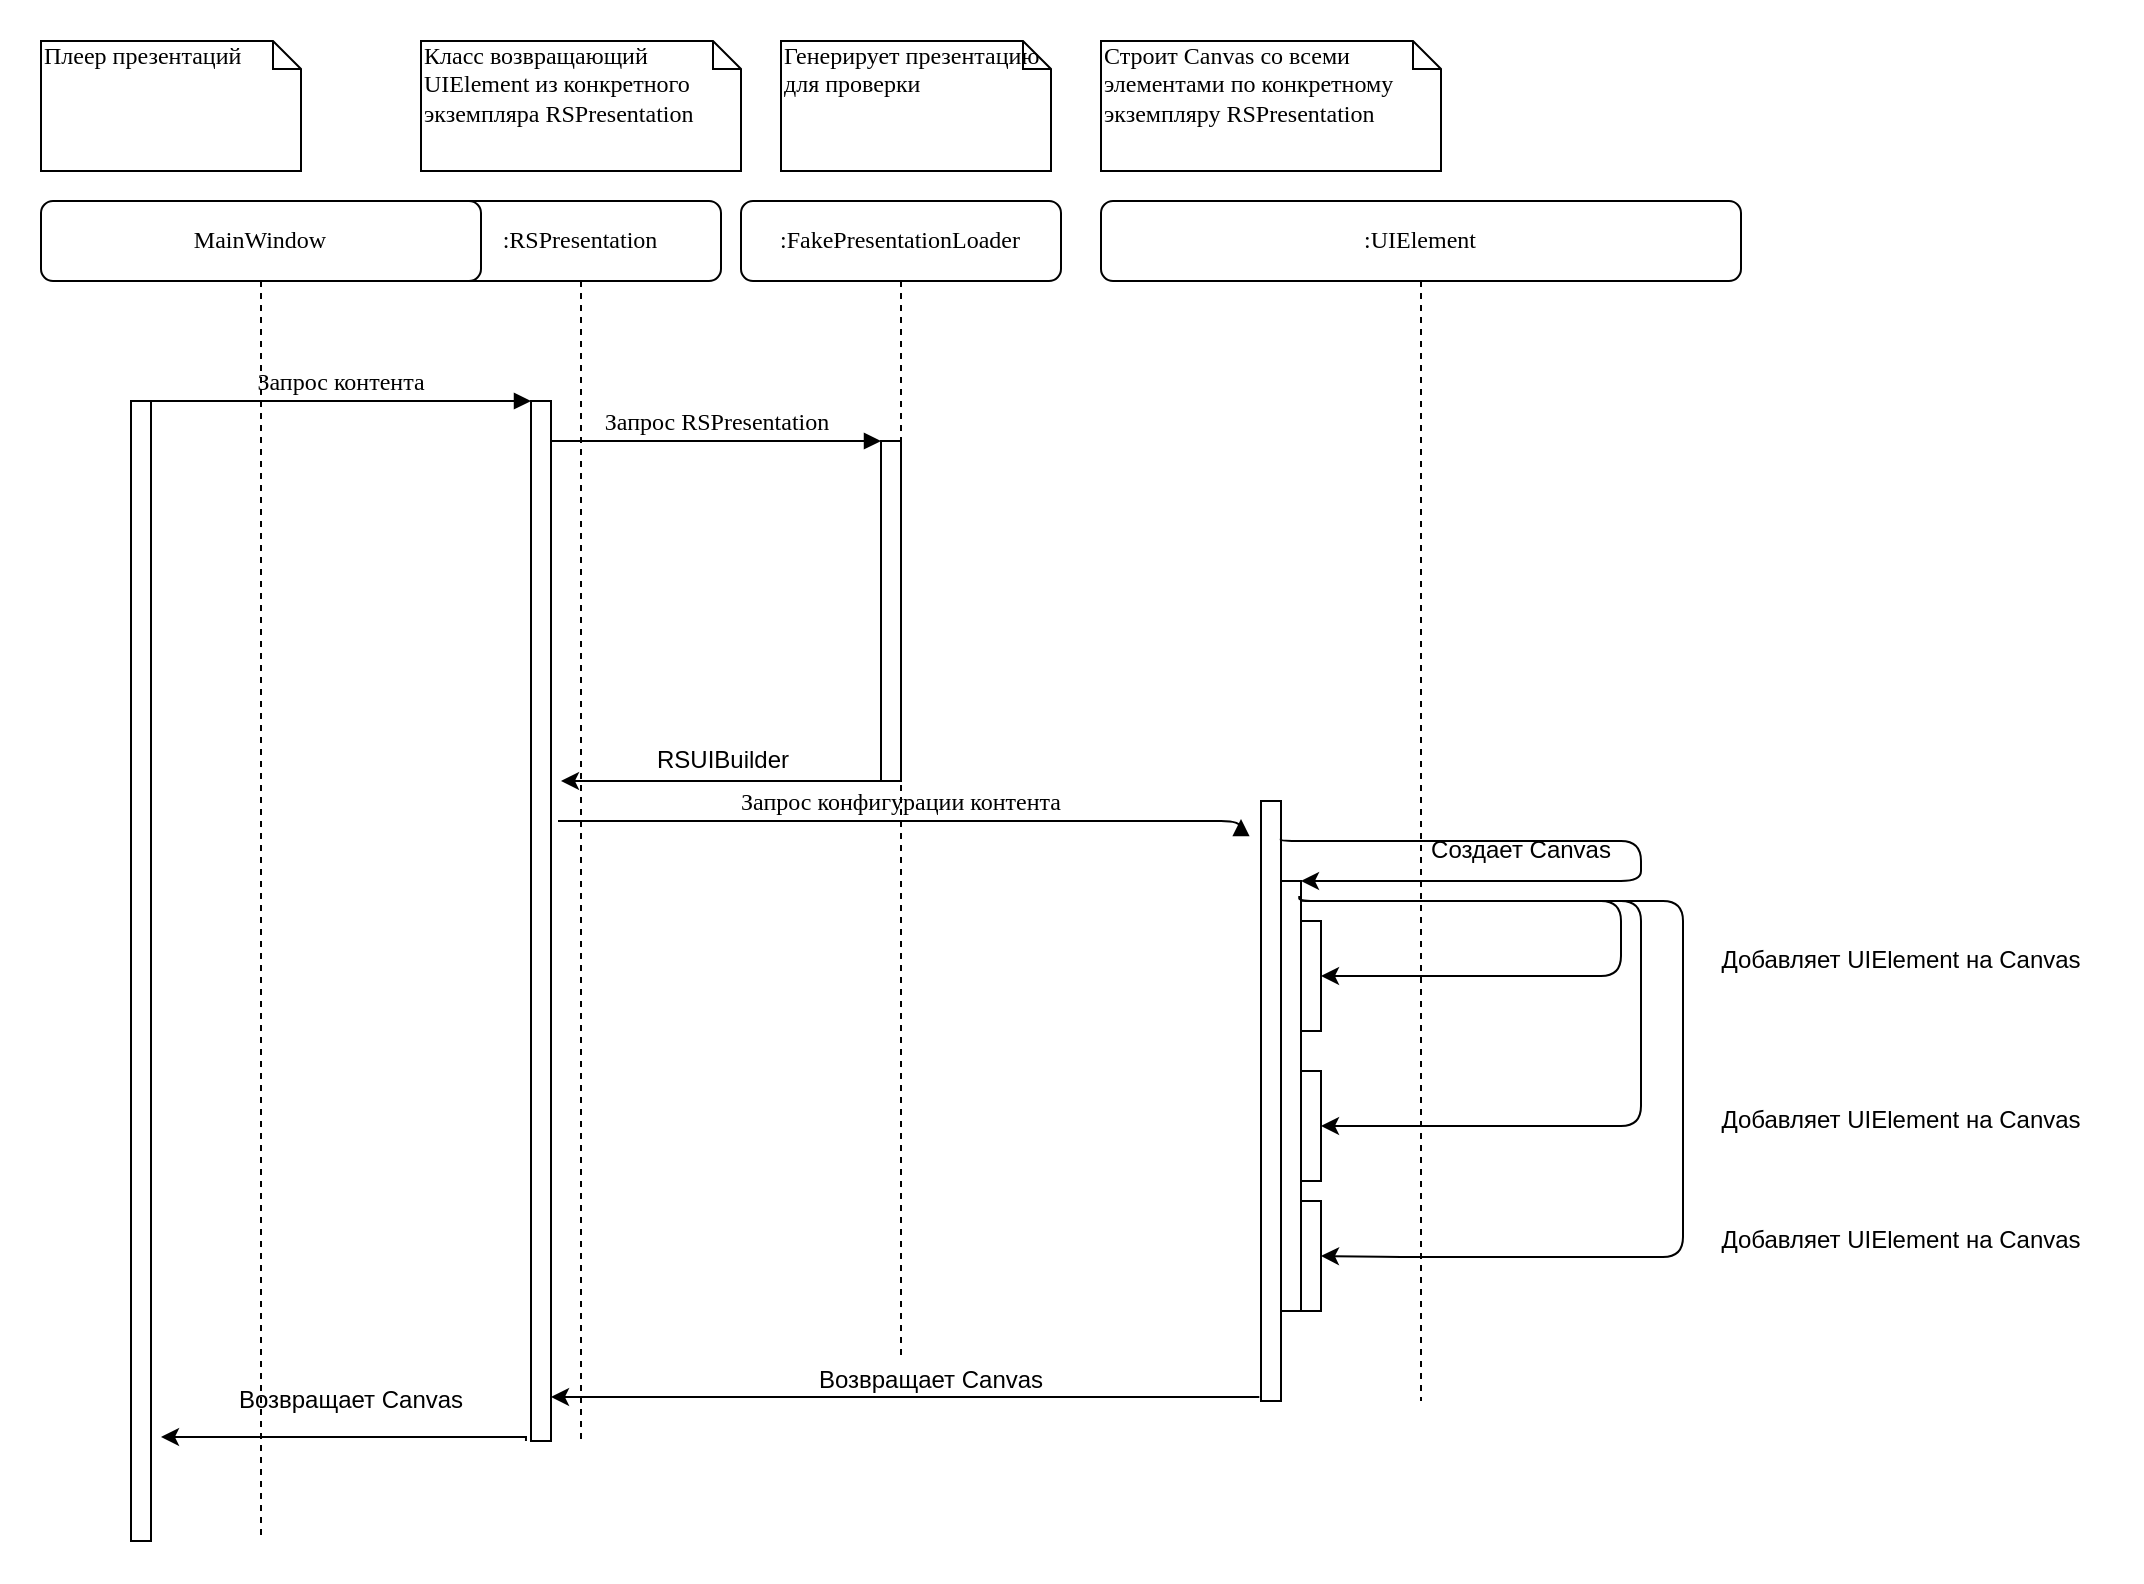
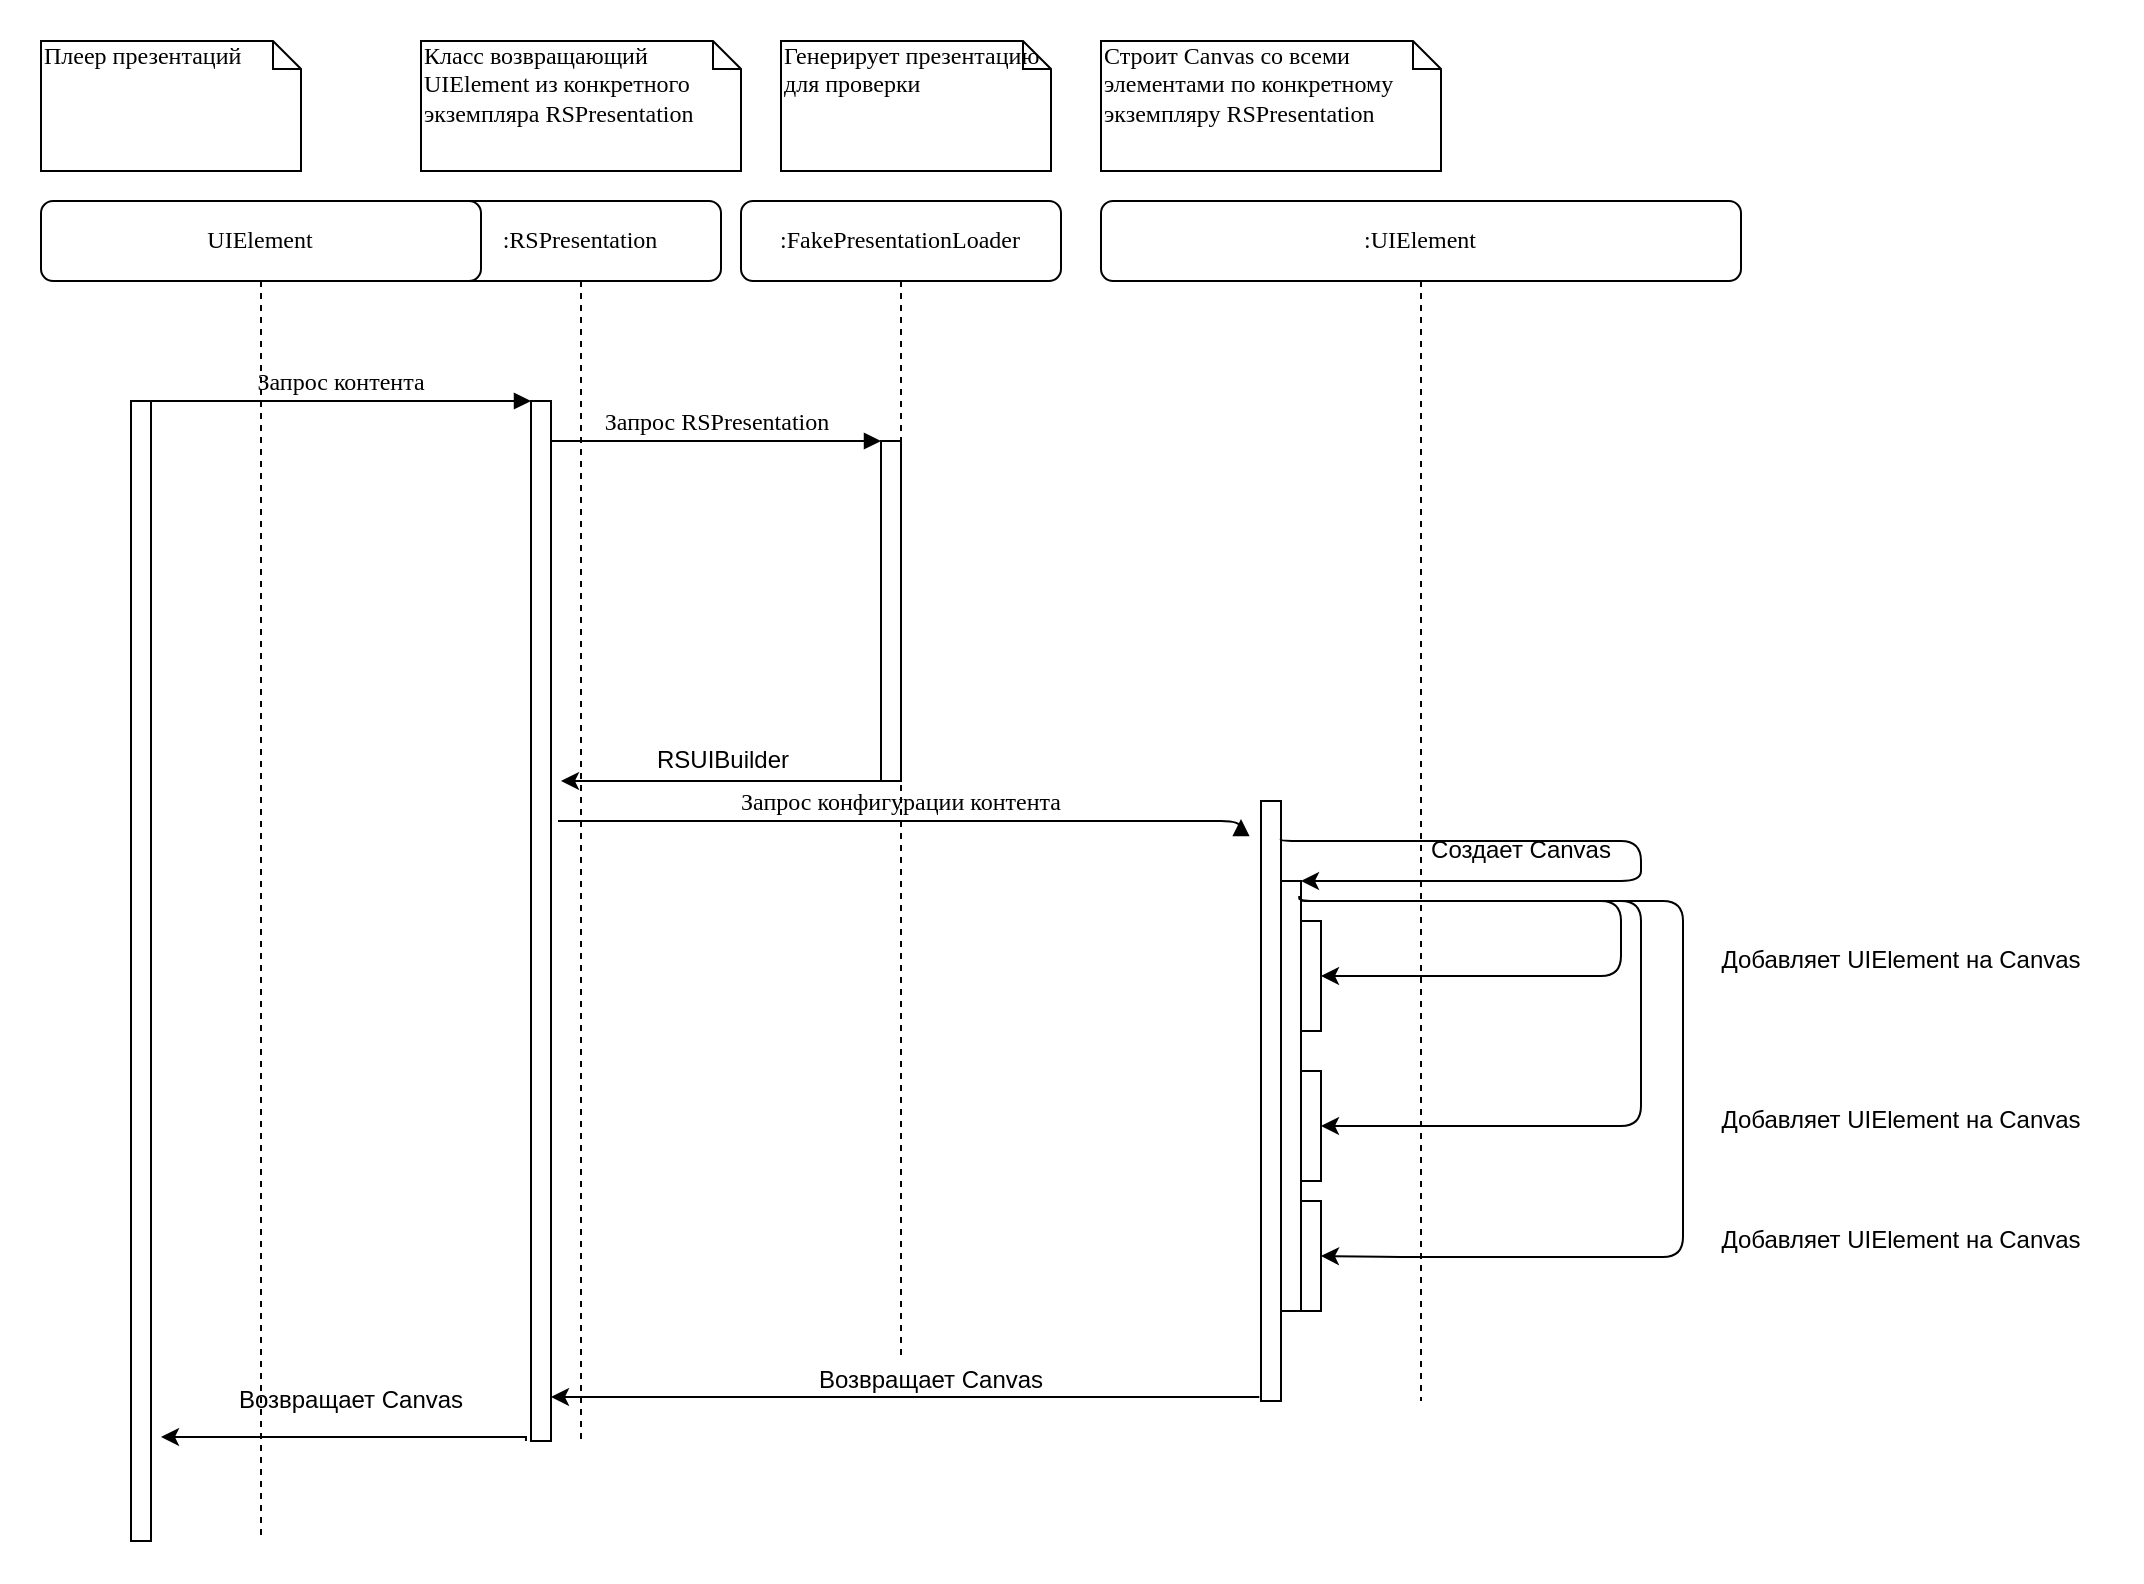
node "MainWindow": label "MainWindow" -> "UIElement"
